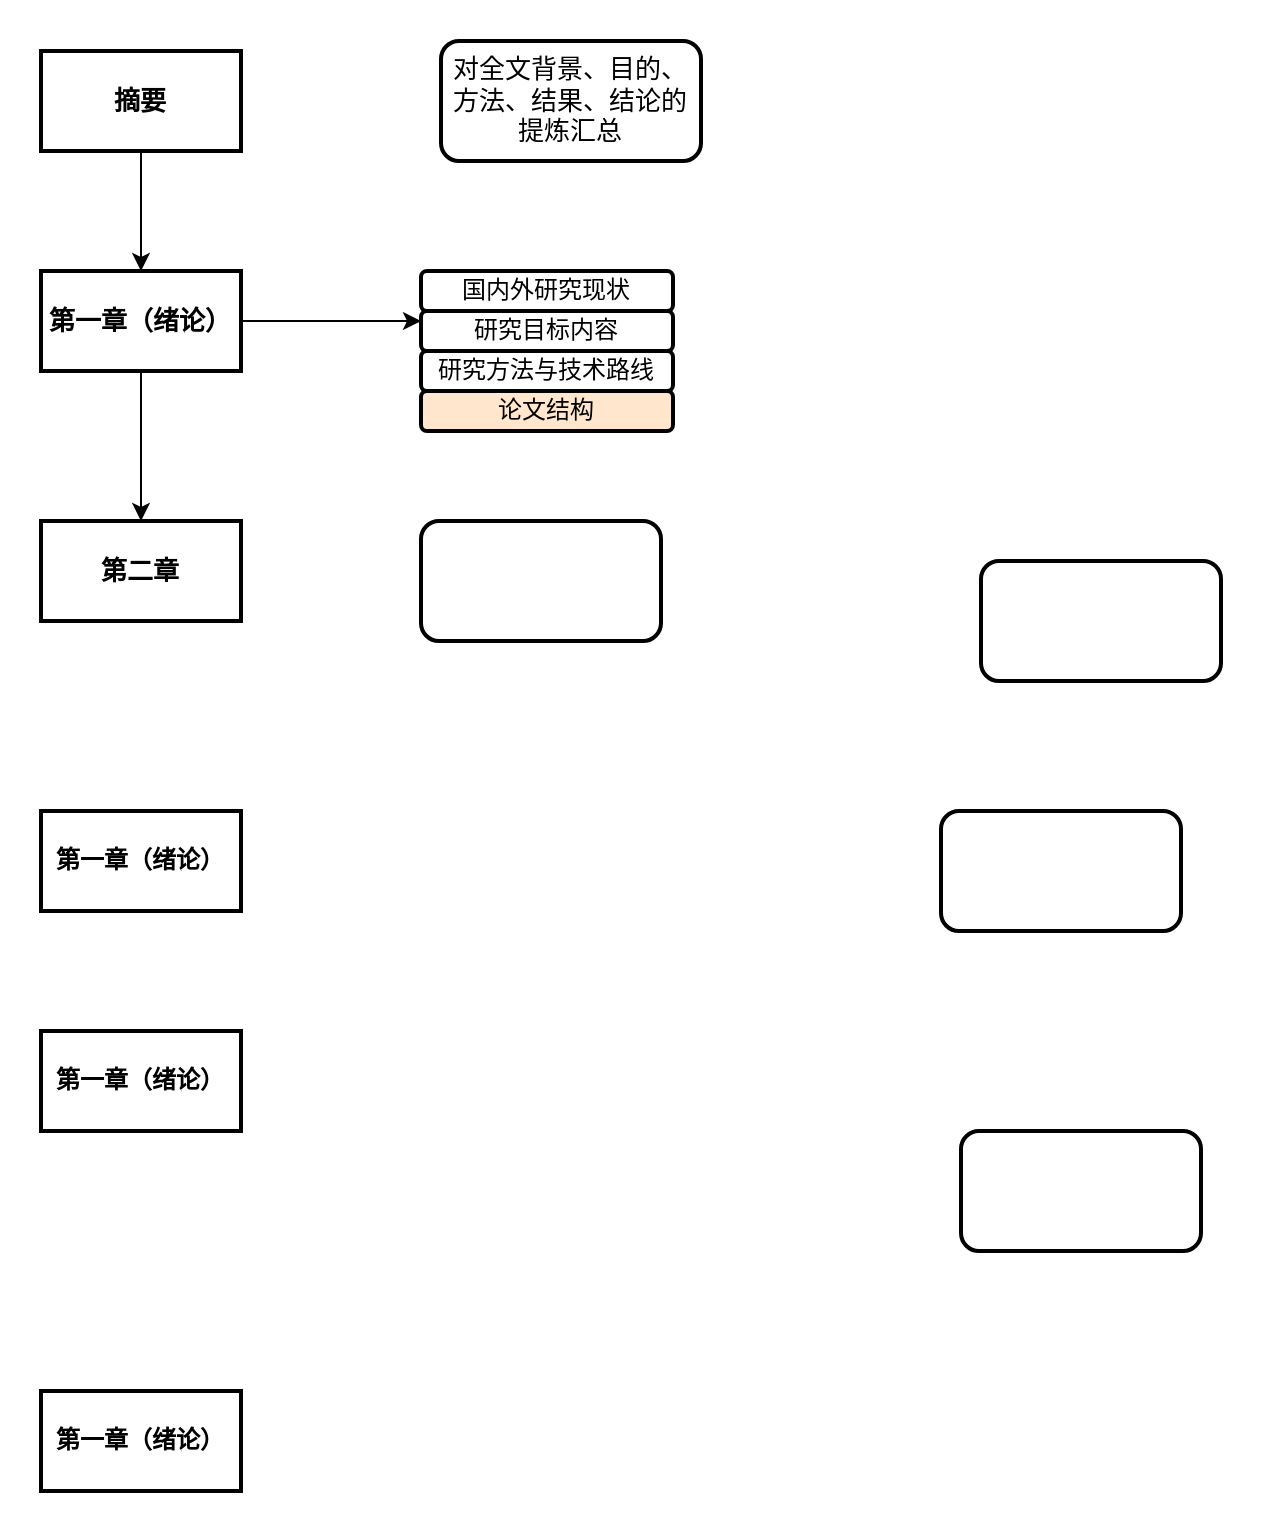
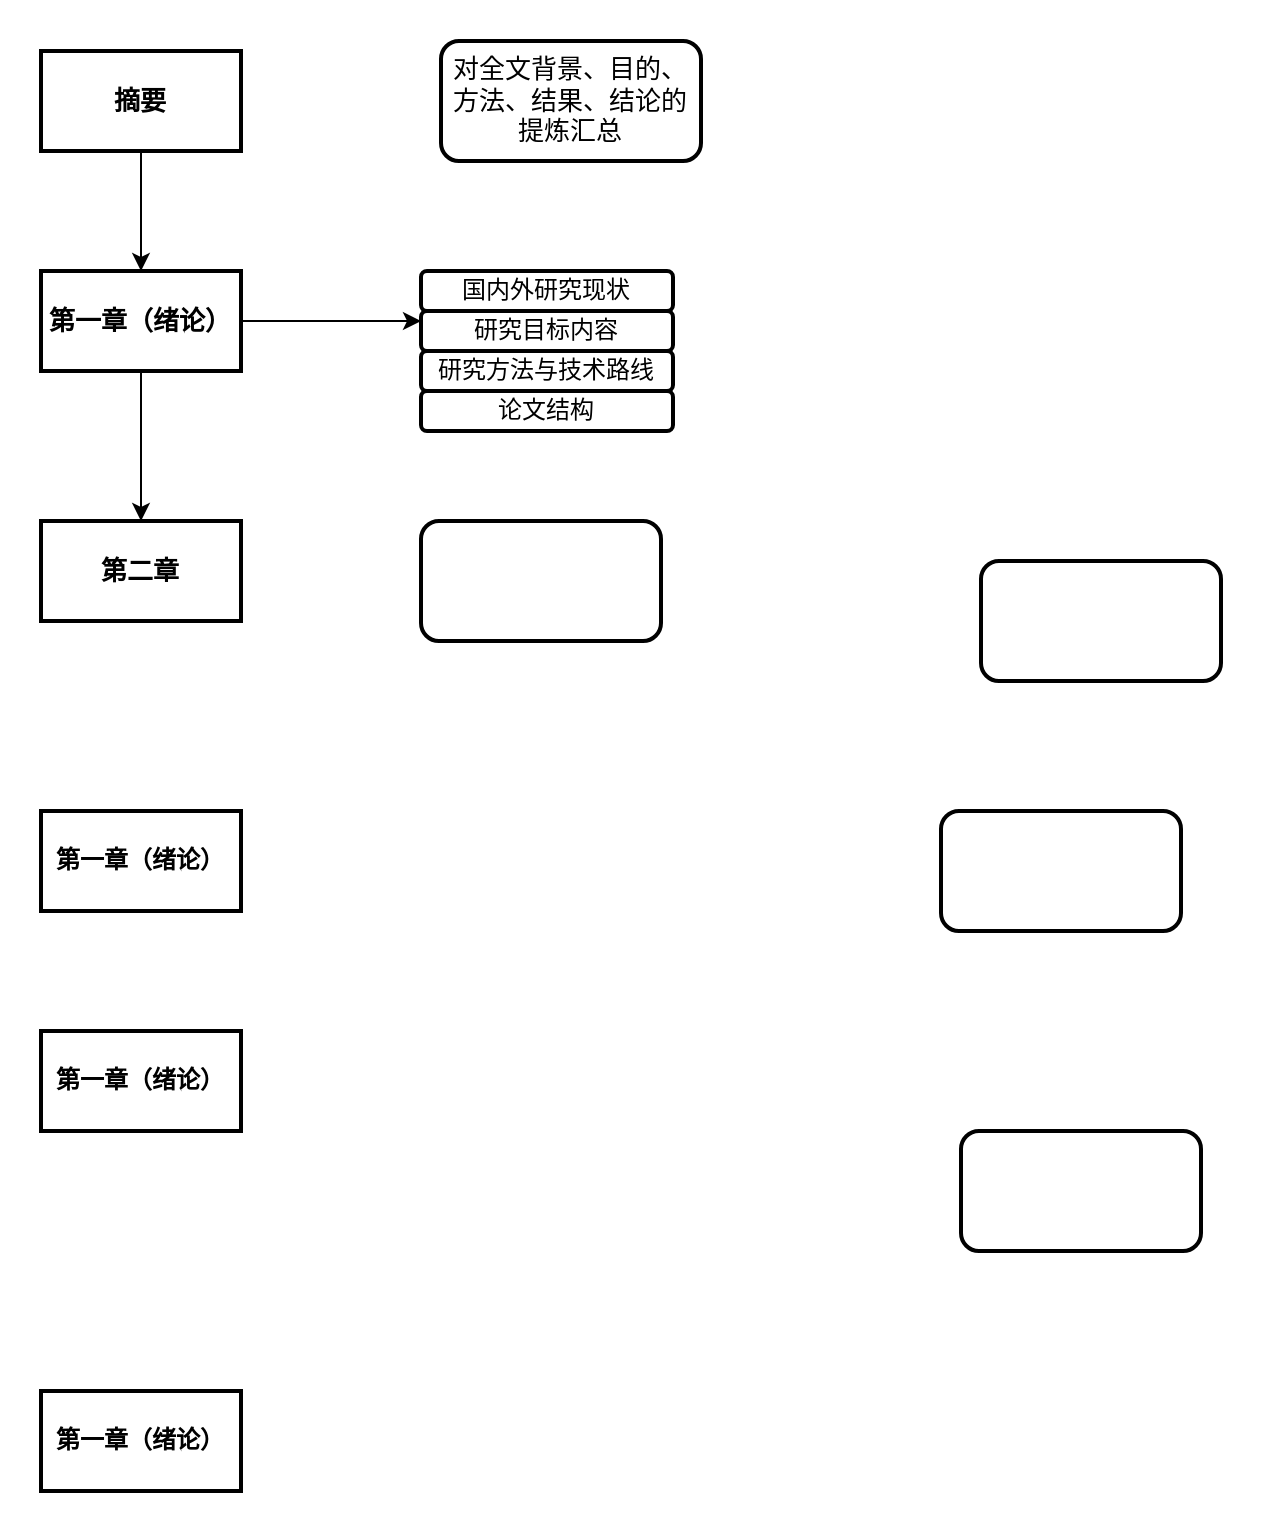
node "论文结构": fillcolor #ffe6cc -> #ffffff
